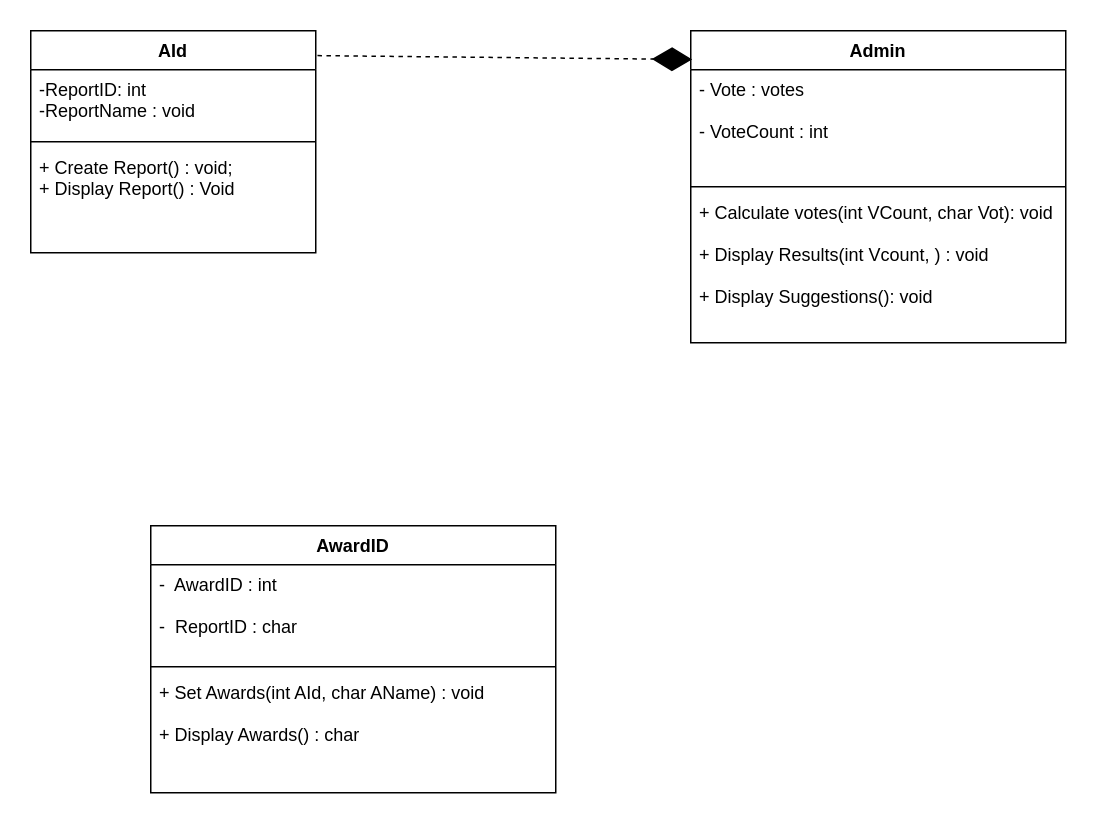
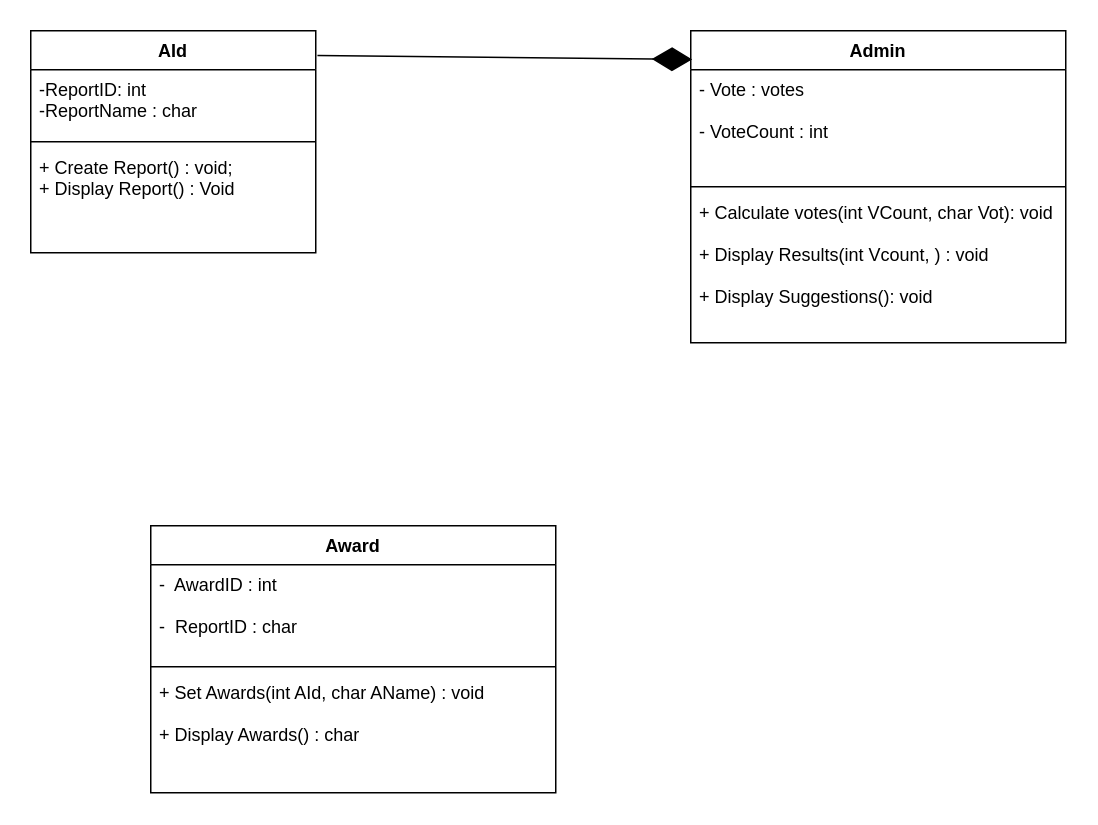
edge "AId" -> "Admin": style dashed -> solid
node "-ReportID: int -ReportName : void": label "-ReportID: int -ReportName : void" -> "-ReportID: int -ReportName : char"
node "AwardID": label "AwardID" -> "Award"
